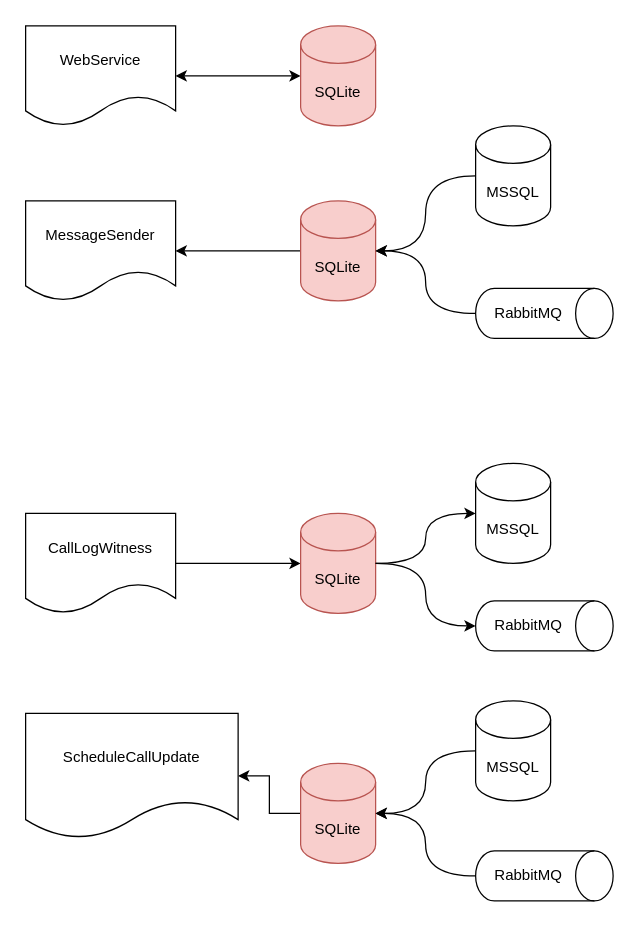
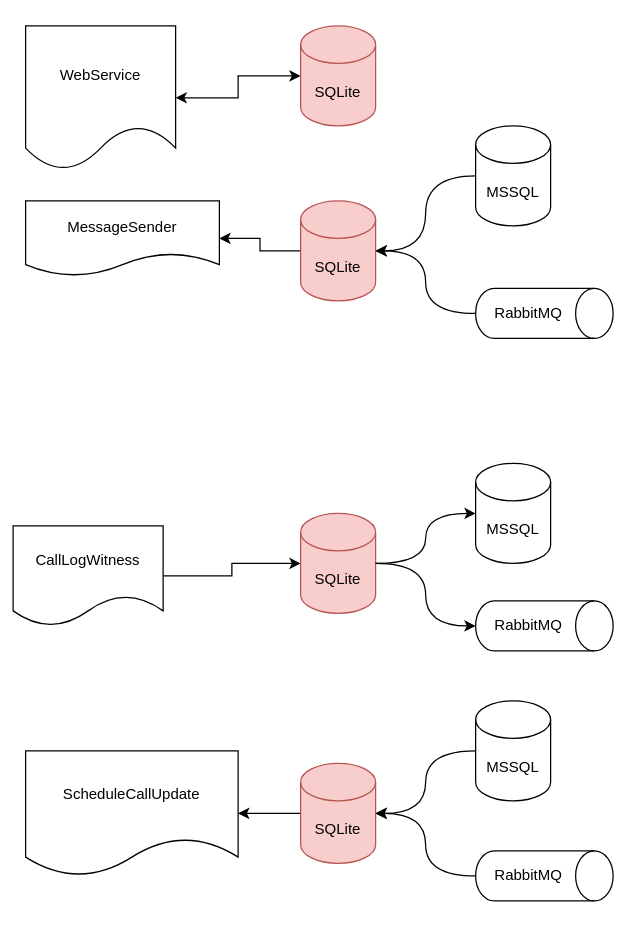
node "WebService": size 150x100 -> 150x144
node "MessageSender": size 150x100 -> 194x75
node "CallLogWitness": moved (101, 563) -> (88, 576)
node "ScheduleCallUpdate": moved (132, 776) -> (132, 813)
